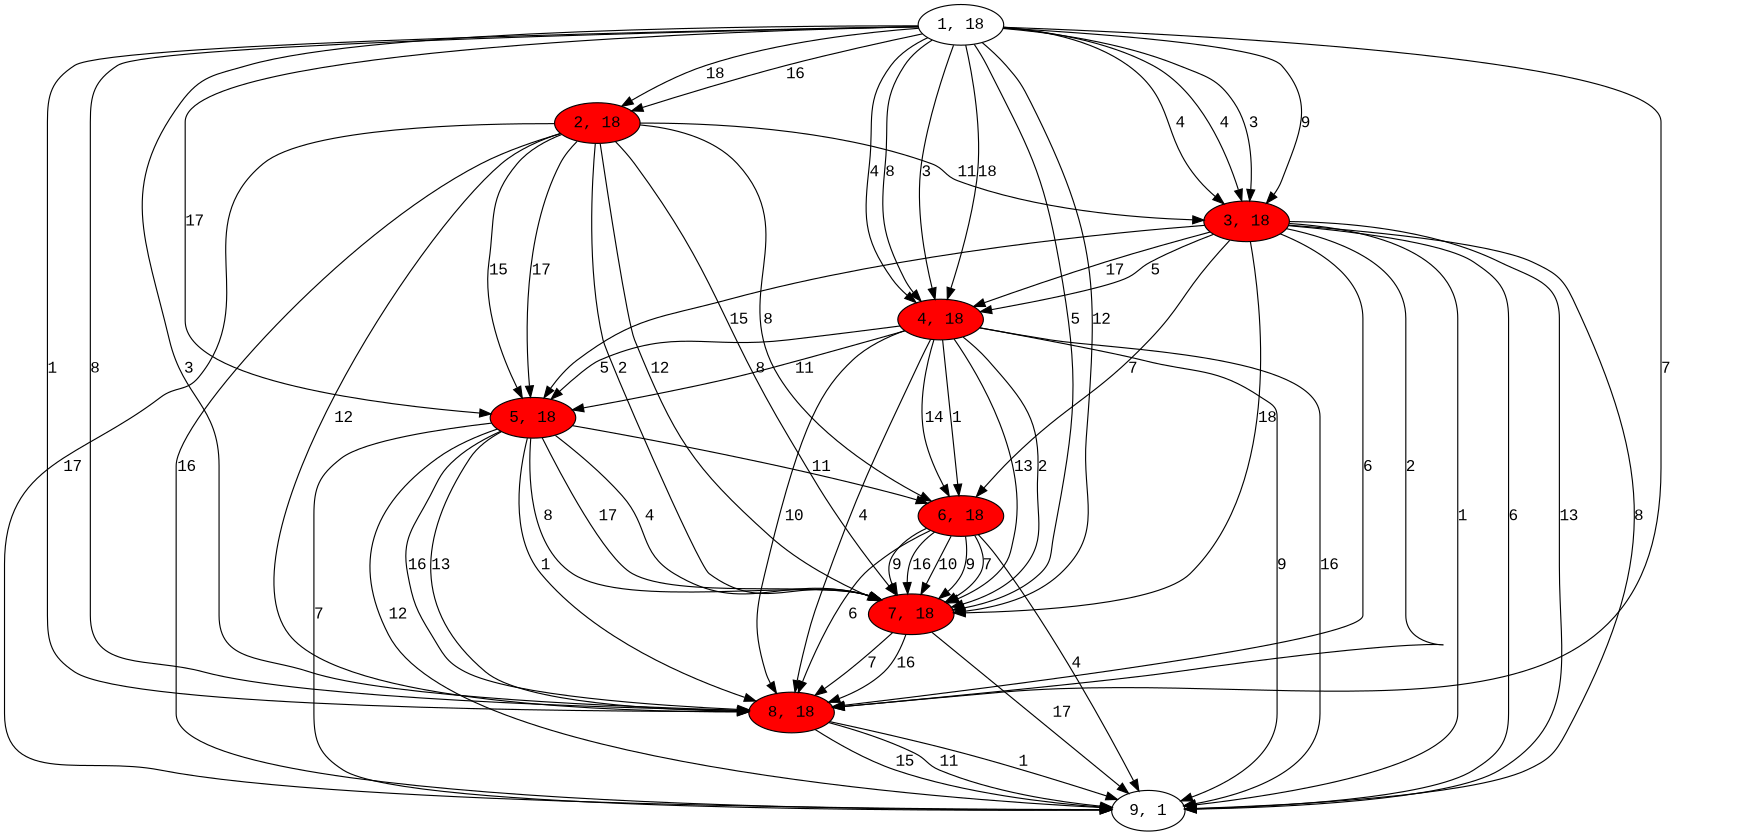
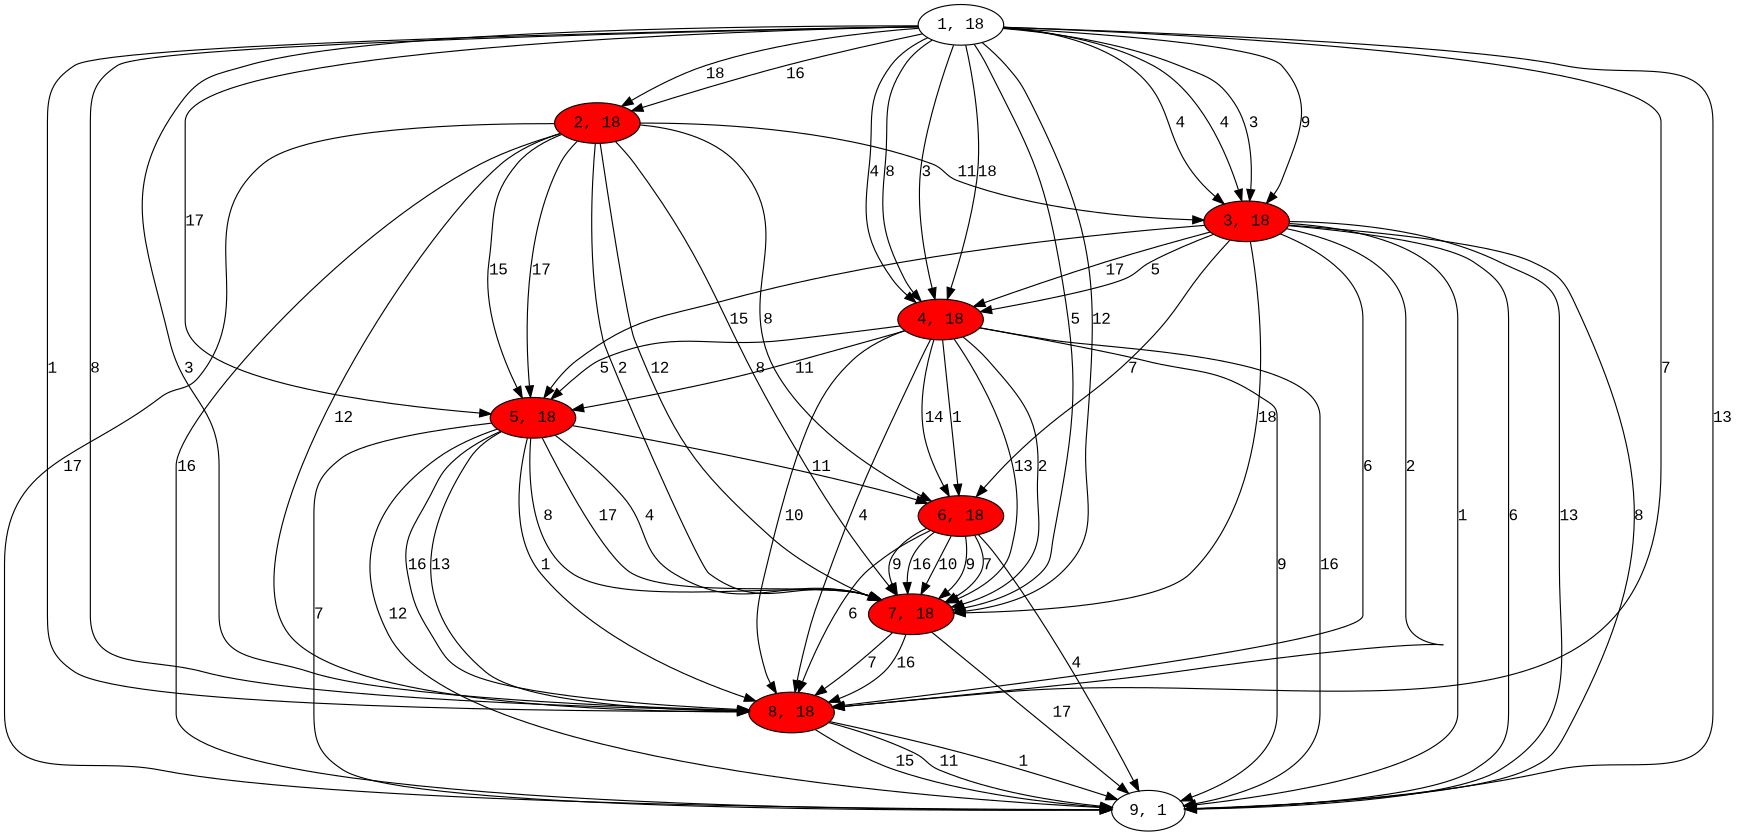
edge "1, 18" -> "9, 1": added, label "13"
